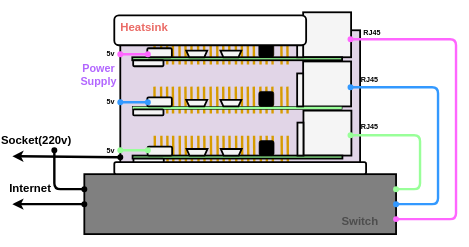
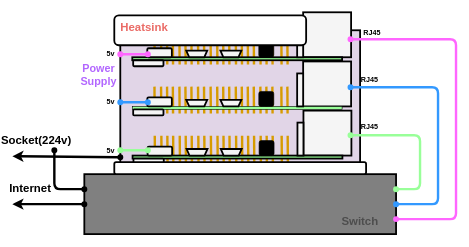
node "Socket(220v)": label "Socket(220v)" -> "Socket(224v)"
